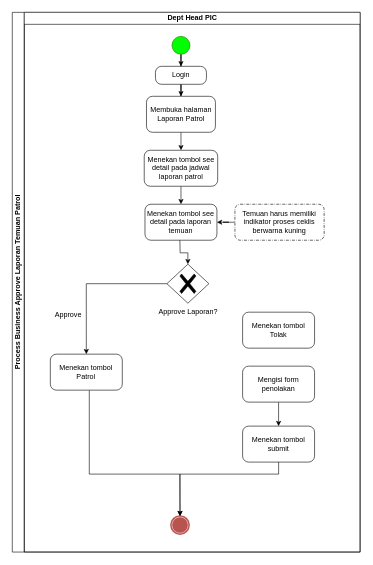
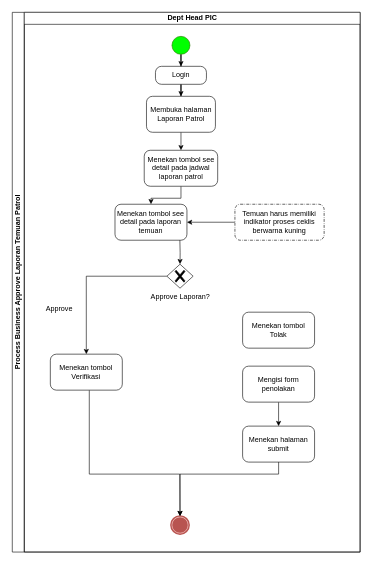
node "Menekan tombol see detail pada laporan temuan": moved (181, 222) -> (151, 222)
node "Approve Laporan?": size 42x39 -> 26x24
node "Approve": moved (68, 315) -> (59, 309)
node "Menekan tombol Patrol": label "Menekan tombol Patrol" -> "Menekan tombol Verifikasi"
node "Menekan tombol submit": label "Menekan tombol submit" -> "Menekan halaman submit"
